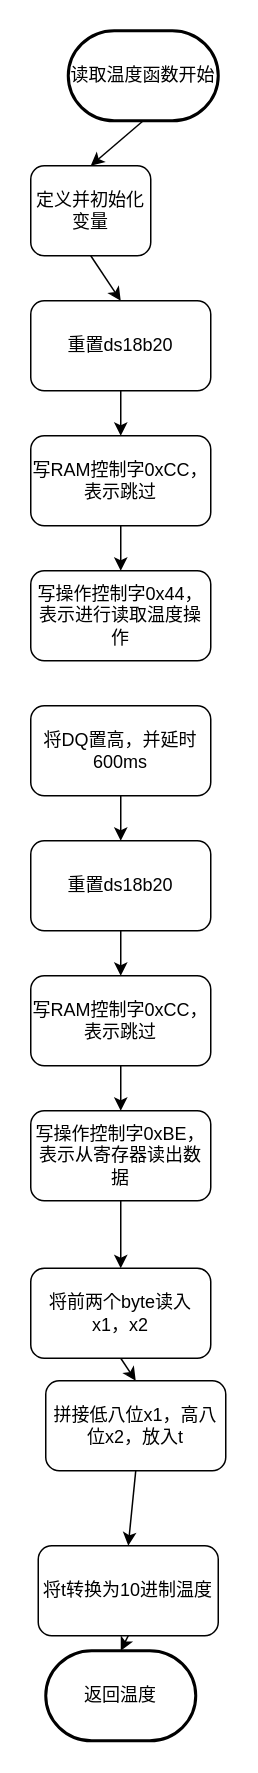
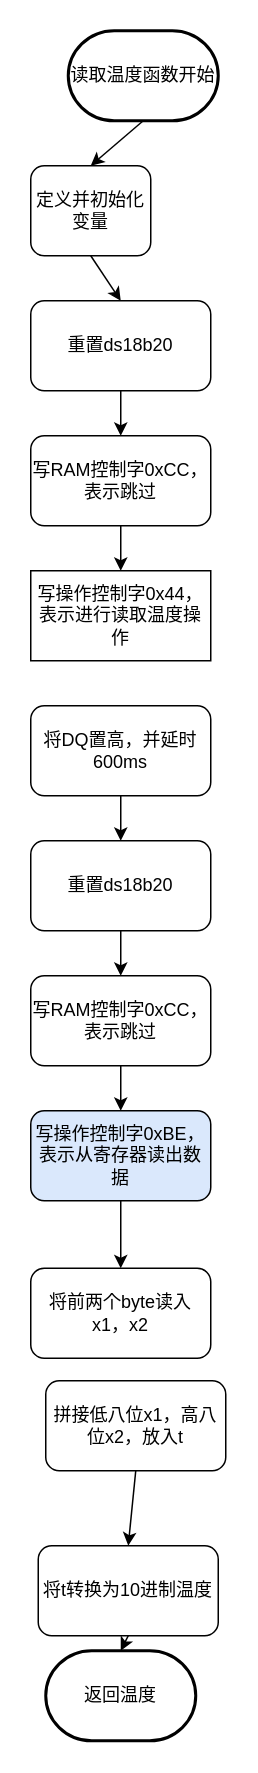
node "写操作控制字0x44，表示进行读取温度操作": shape rounded rectangle -> rectangle
node "写操作控制字0xBE，表示从寄存器读出数据": fillcolor #ffffff -> #dae8fc
edge "将前两个byte读入x1，x2" -> "拼接低八位x1，高八位x2，放入t": removed
